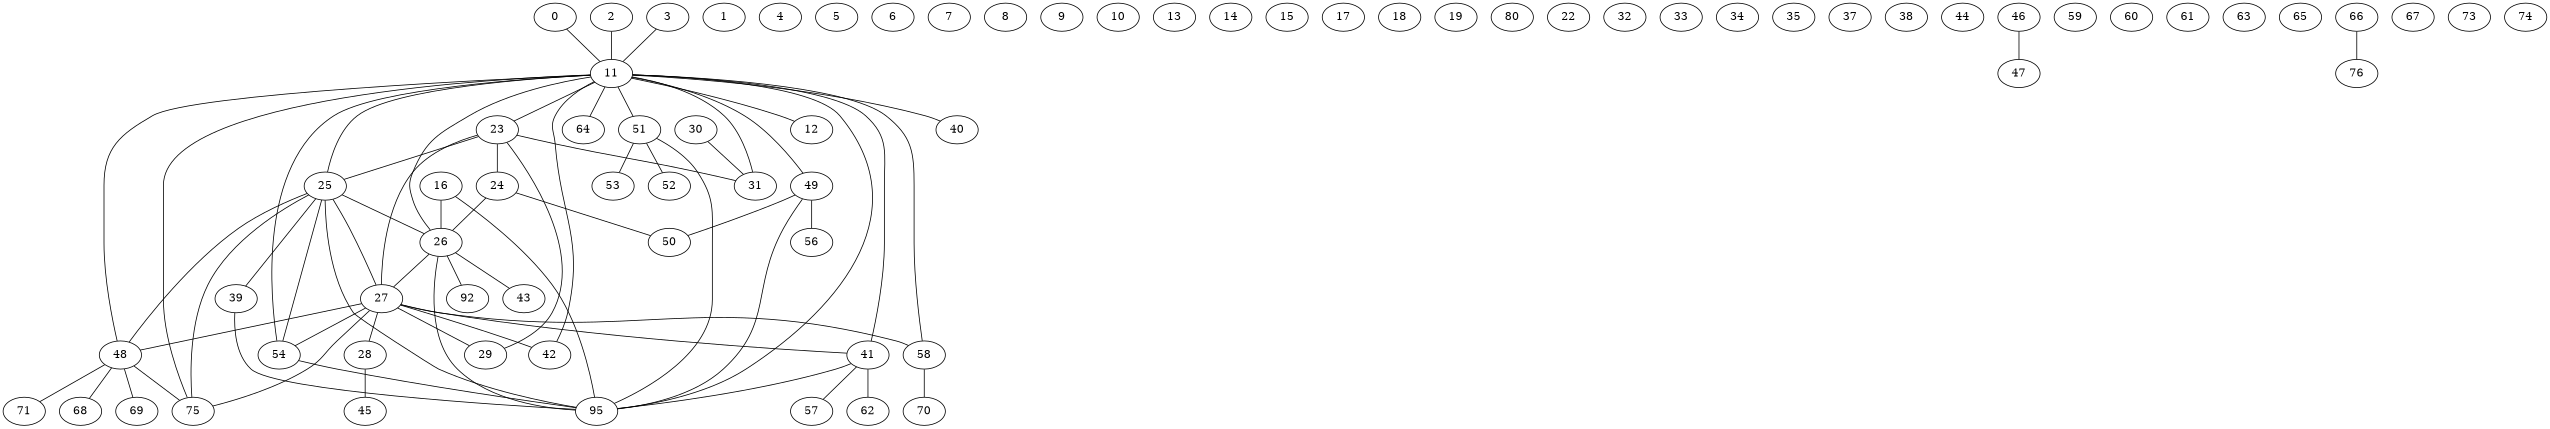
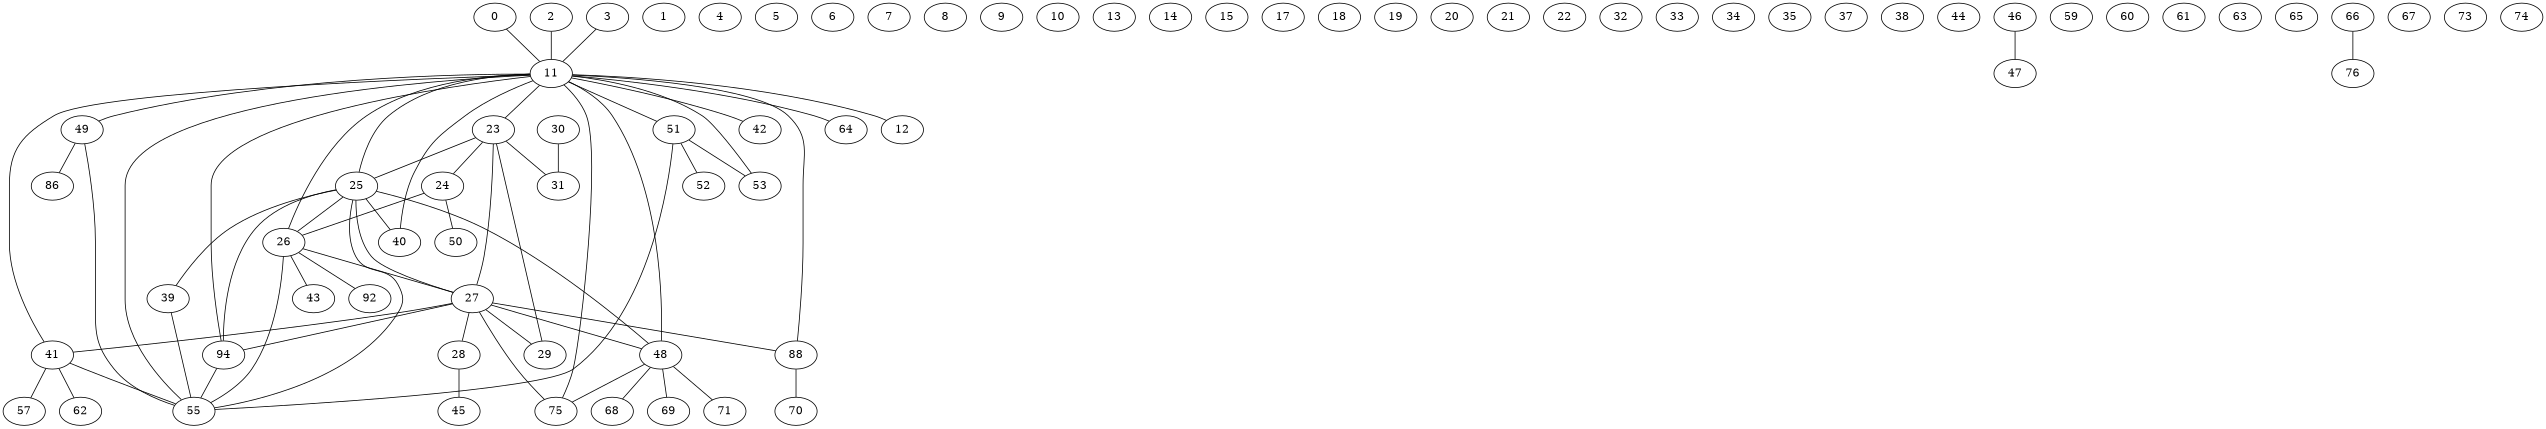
node "21": added
node "80": label "80" -> "20"
edge "11" -- "31": now "11" -- "53"
node "16": removed
edge "49" -- "50": removed
node "56": label "56" -> "86"
edge "25" -- "75": now "25" -- "40"
edge "27" -- "42": removed
node "54": label "54" -> "94"
node "58": label "58" -> "88"
node "95": label "95" -> "55"
